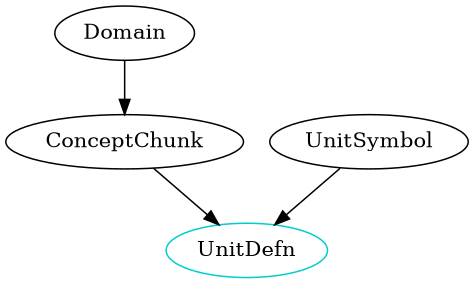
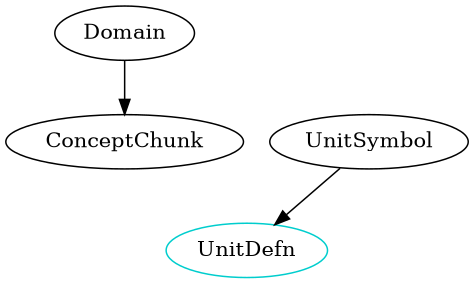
edge "ConceptChunk" -> "UnitDefn": removed
